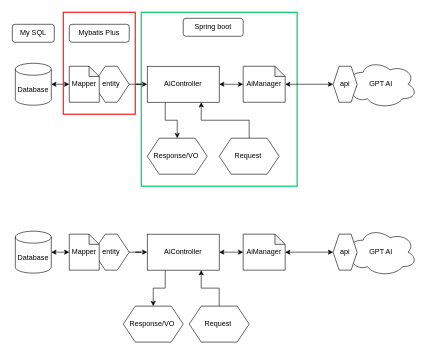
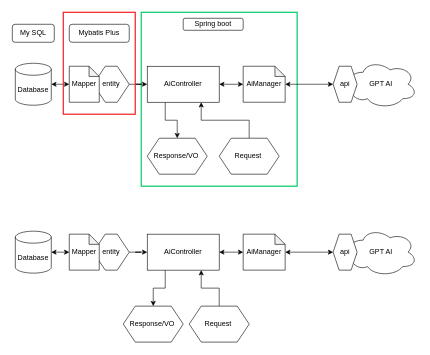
node "Spring boot": size 60x18 -> 60x12
